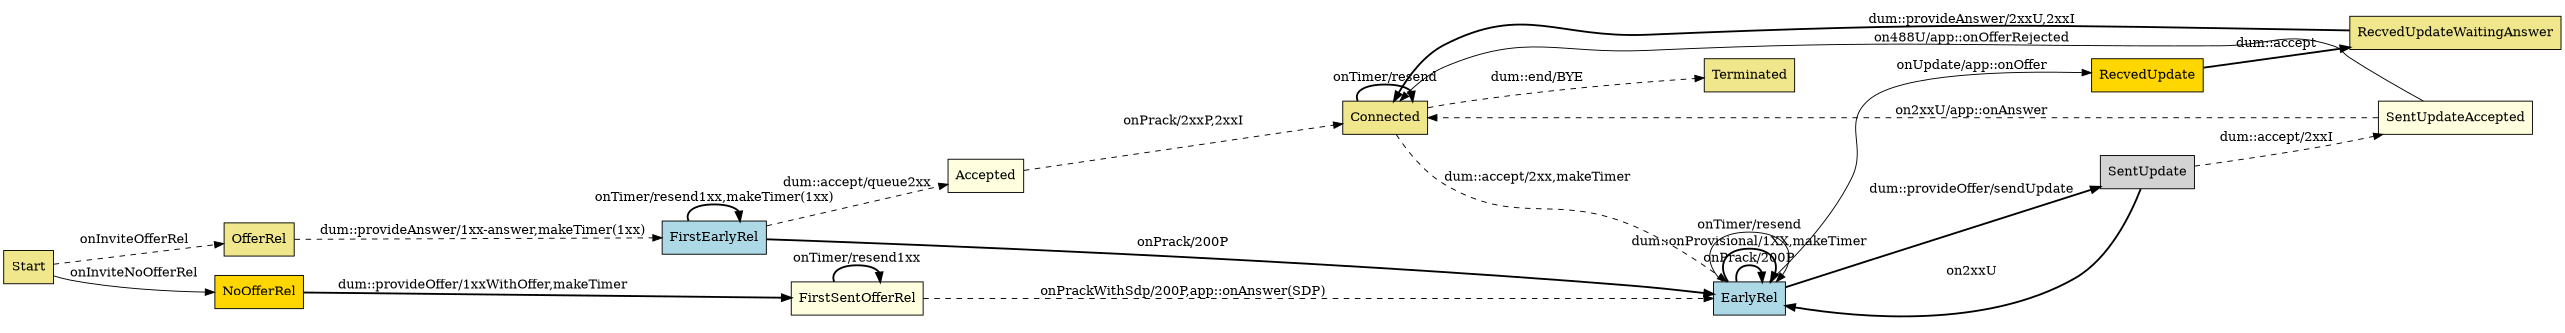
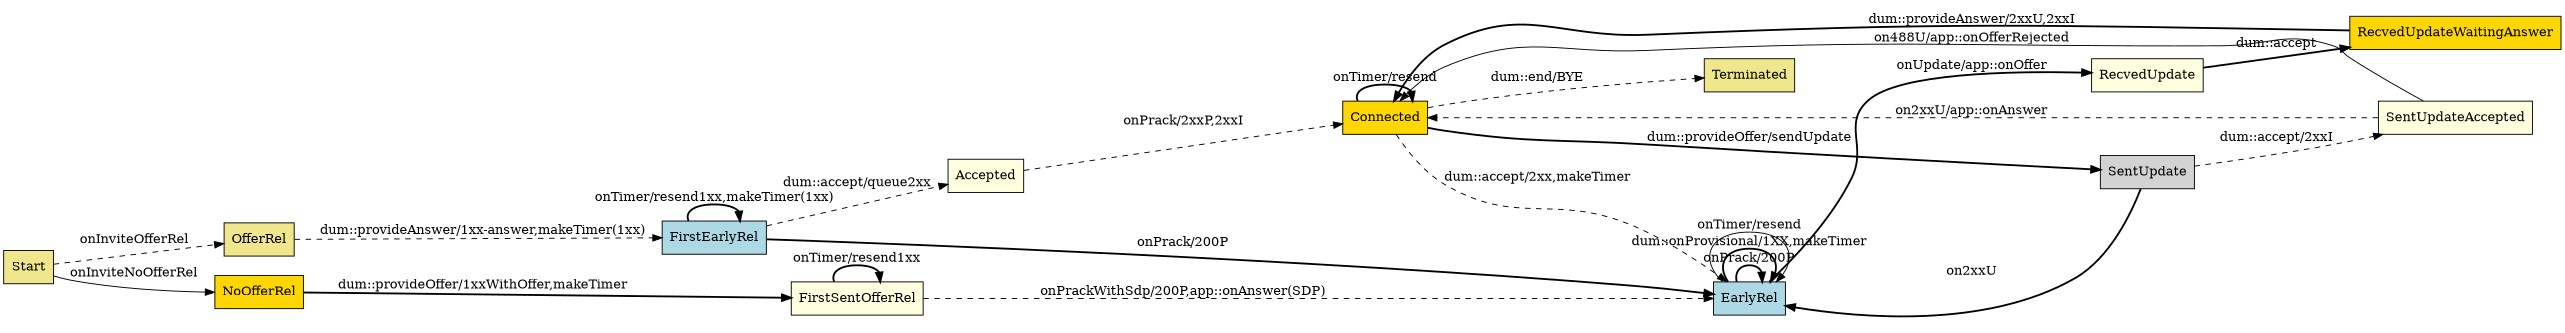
node "RecvedUpdateWaitingAnswer": fillcolor khaki -> gold
node "RecvedUpdate": fillcolor gold -> lightyellow
edge "EarlyRel" -> "RecvedUpdate": style solid -> bold
node "Connected": fillcolor khaki -> gold
edge "EarlyRel" -> "SentUpdate": now "Connected" -> "SentUpdate"
